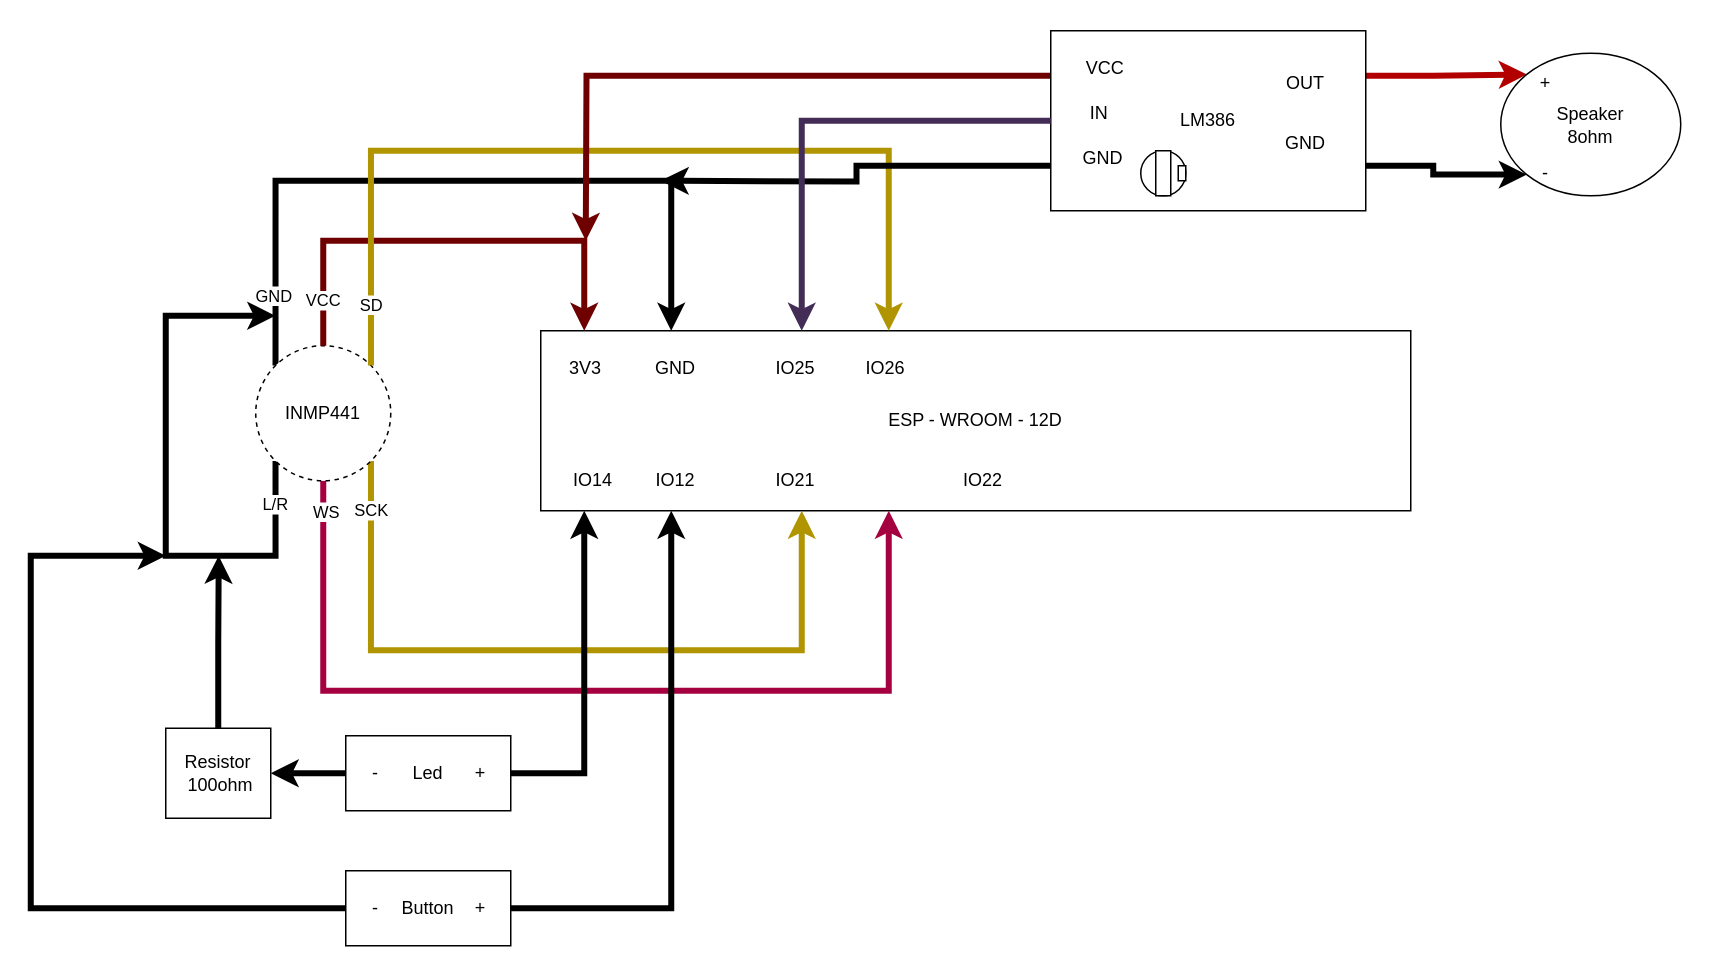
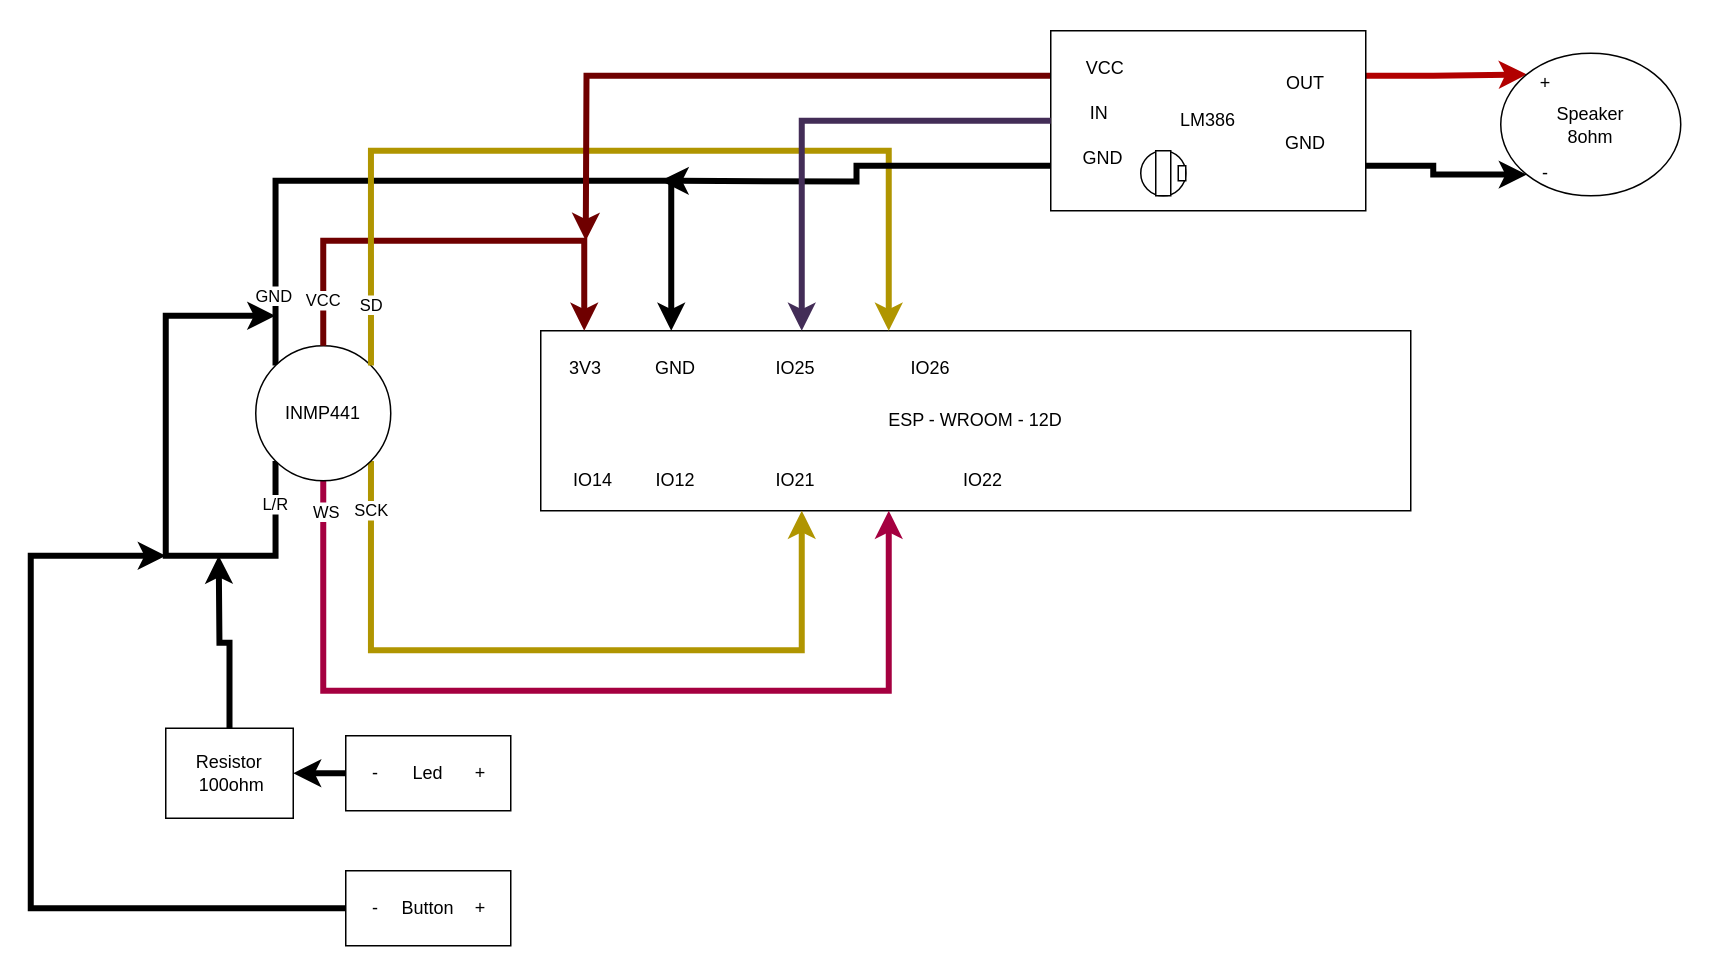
node "IO26": moved (886, 368) -> (931, 368)
node "INMP441": style dashed -> solid
edge "Led" -> "ESP - WROOM - 12D": removed
node "Resistor 100ohm": size 105x90 -> 128x90
edge "Button" -> "ESP - WROOM - 12D": removed
